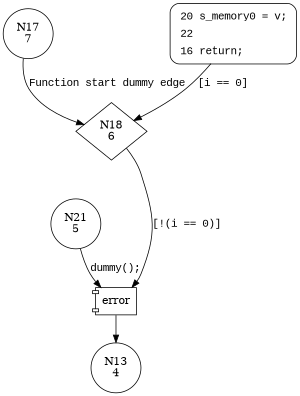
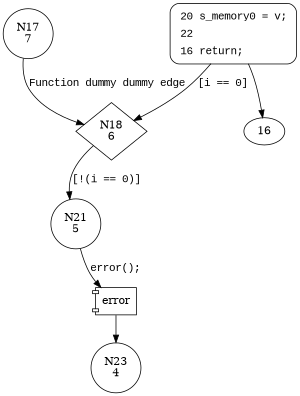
edge "N17 7" -> "N18 6": label "Function start dummy edge" -> "Function dummy dummy edge"
node "16": added
edge "N18 6" -> "error": now "N18 6" -> "N21 5"
edge "N21 5" -> "error": label "dummy();" -> "error();"
node "N13 4": label "N13 4" -> "N23 4"
